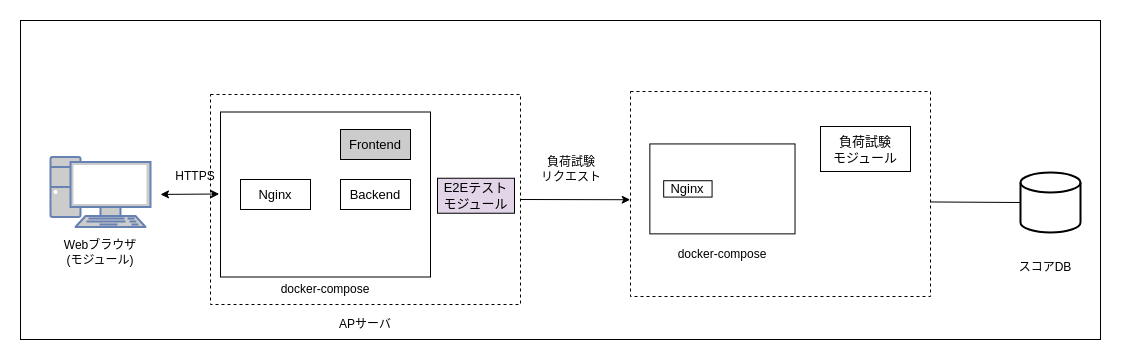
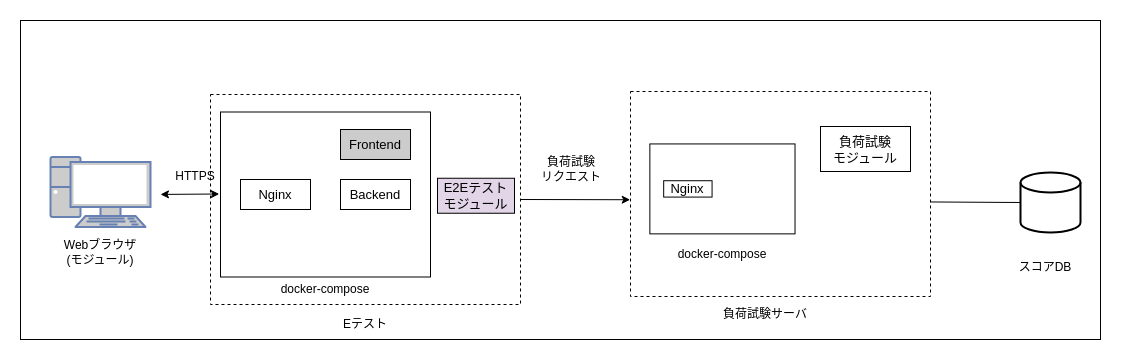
node "負荷試験サーバ": added
node "APサーバ": label "APサーバ" -> "Eテスト"
